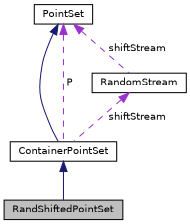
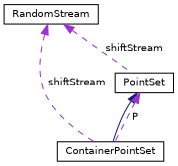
edge "RandomStream" -> "PointSet": reversed
node "RandShiftedPointSet": removed
